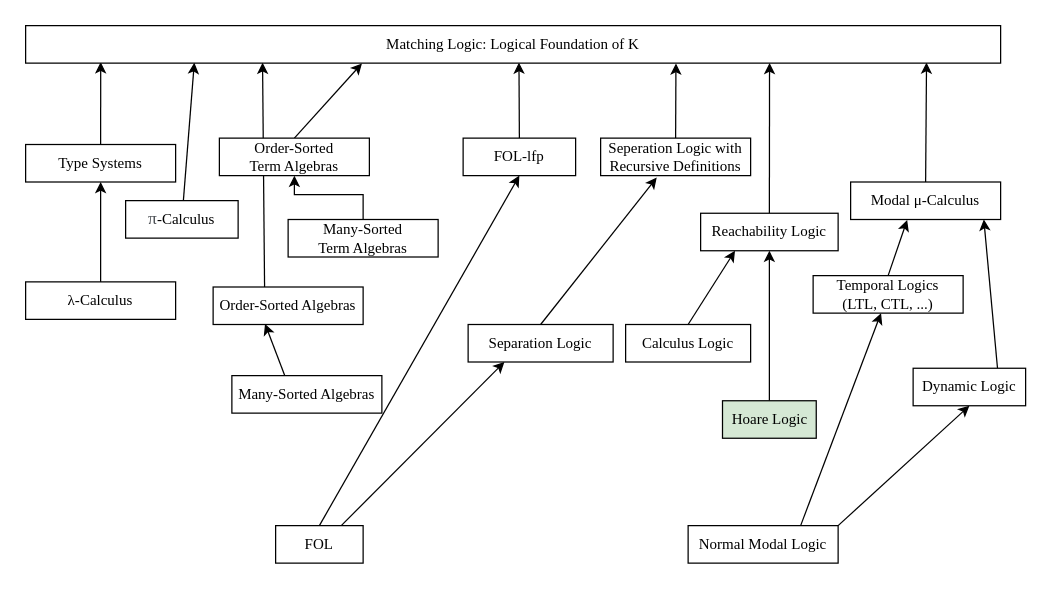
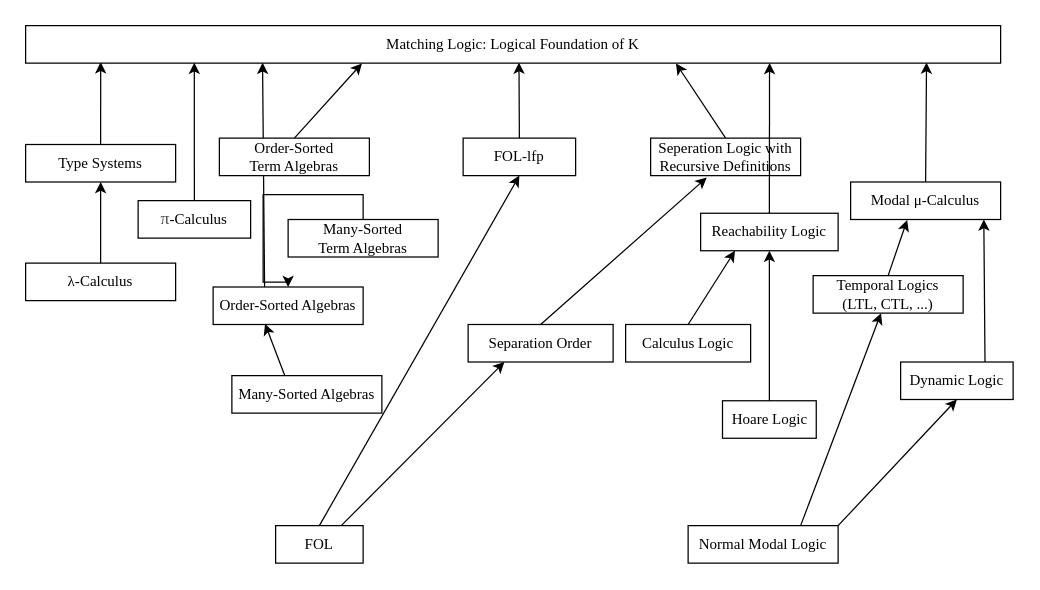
node "Seperation Logic with Recursive Definitions": moved (676, 157) -> (726, 157)
edge "Many-Sorted Term Algebras" -> "Order-Sorted Term Algebras": now "Many-Sorted Term Algebras" -> "Order-Sorted Algebras"
node "π-Calculus": moved (182, 219) -> (194, 219)
node "λ-Calculus": moved (101, 301) -> (101, 282)
node "Separation Logic": label "Separation Logic" -> "Separation Order"
node "Dynamic Logic": moved (969, 387) -> (957, 381)
node "Hoare Logic": fillcolor #d5e8d4 -> #ffffff
